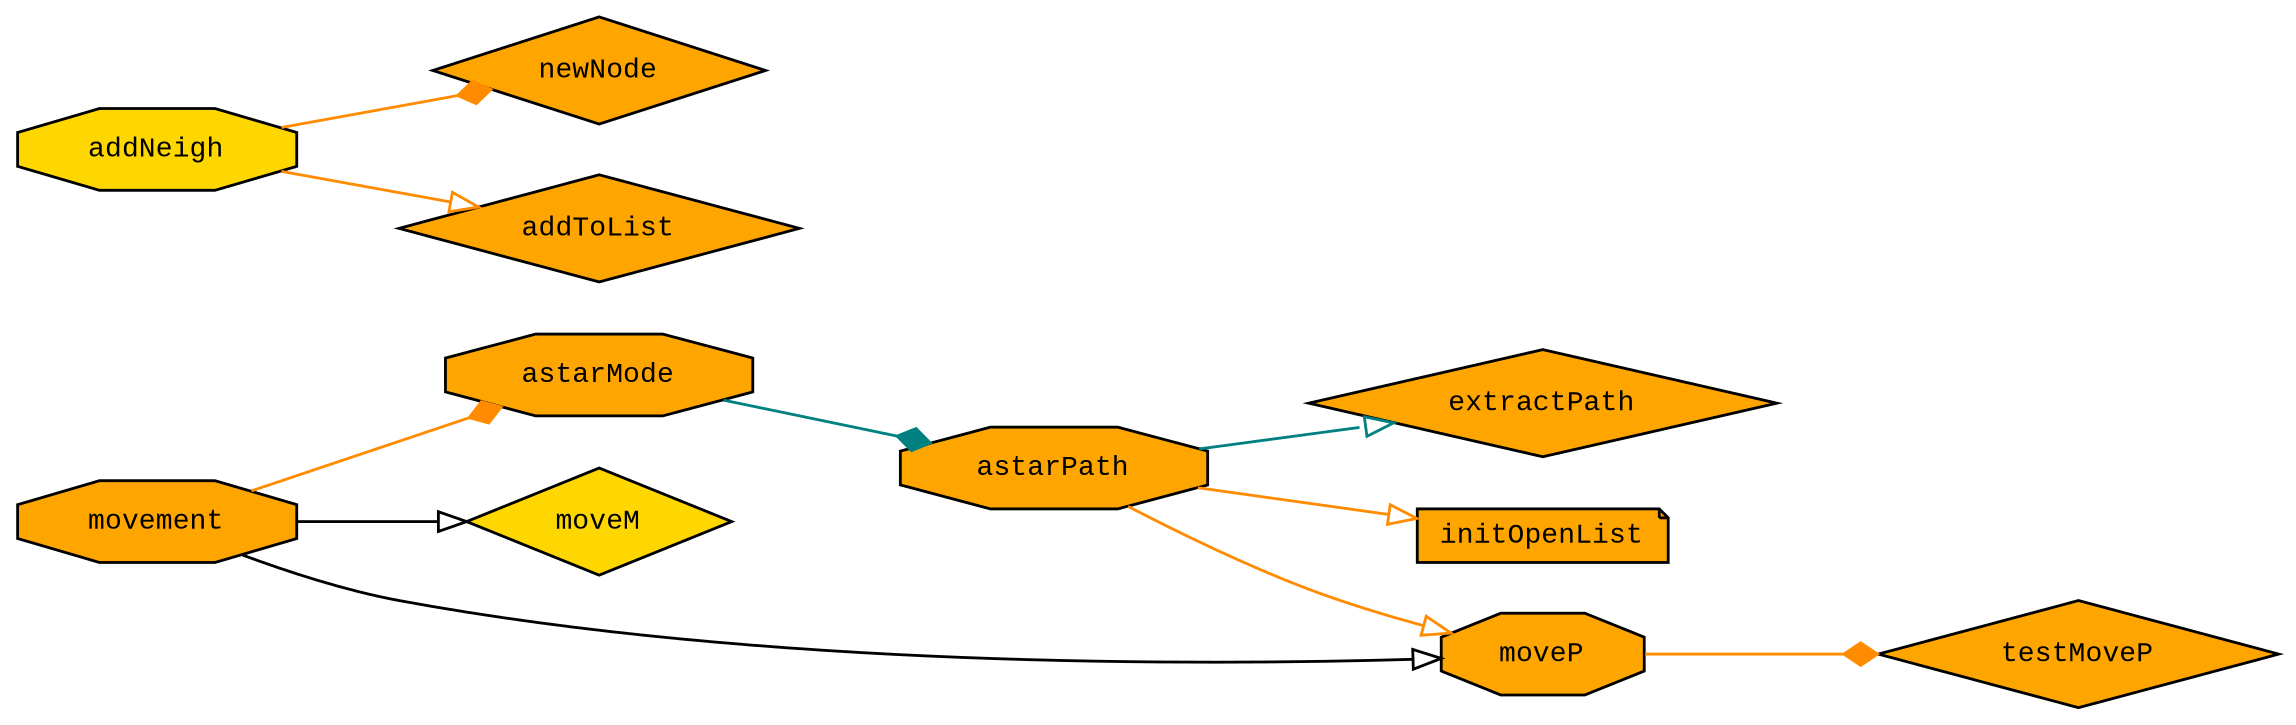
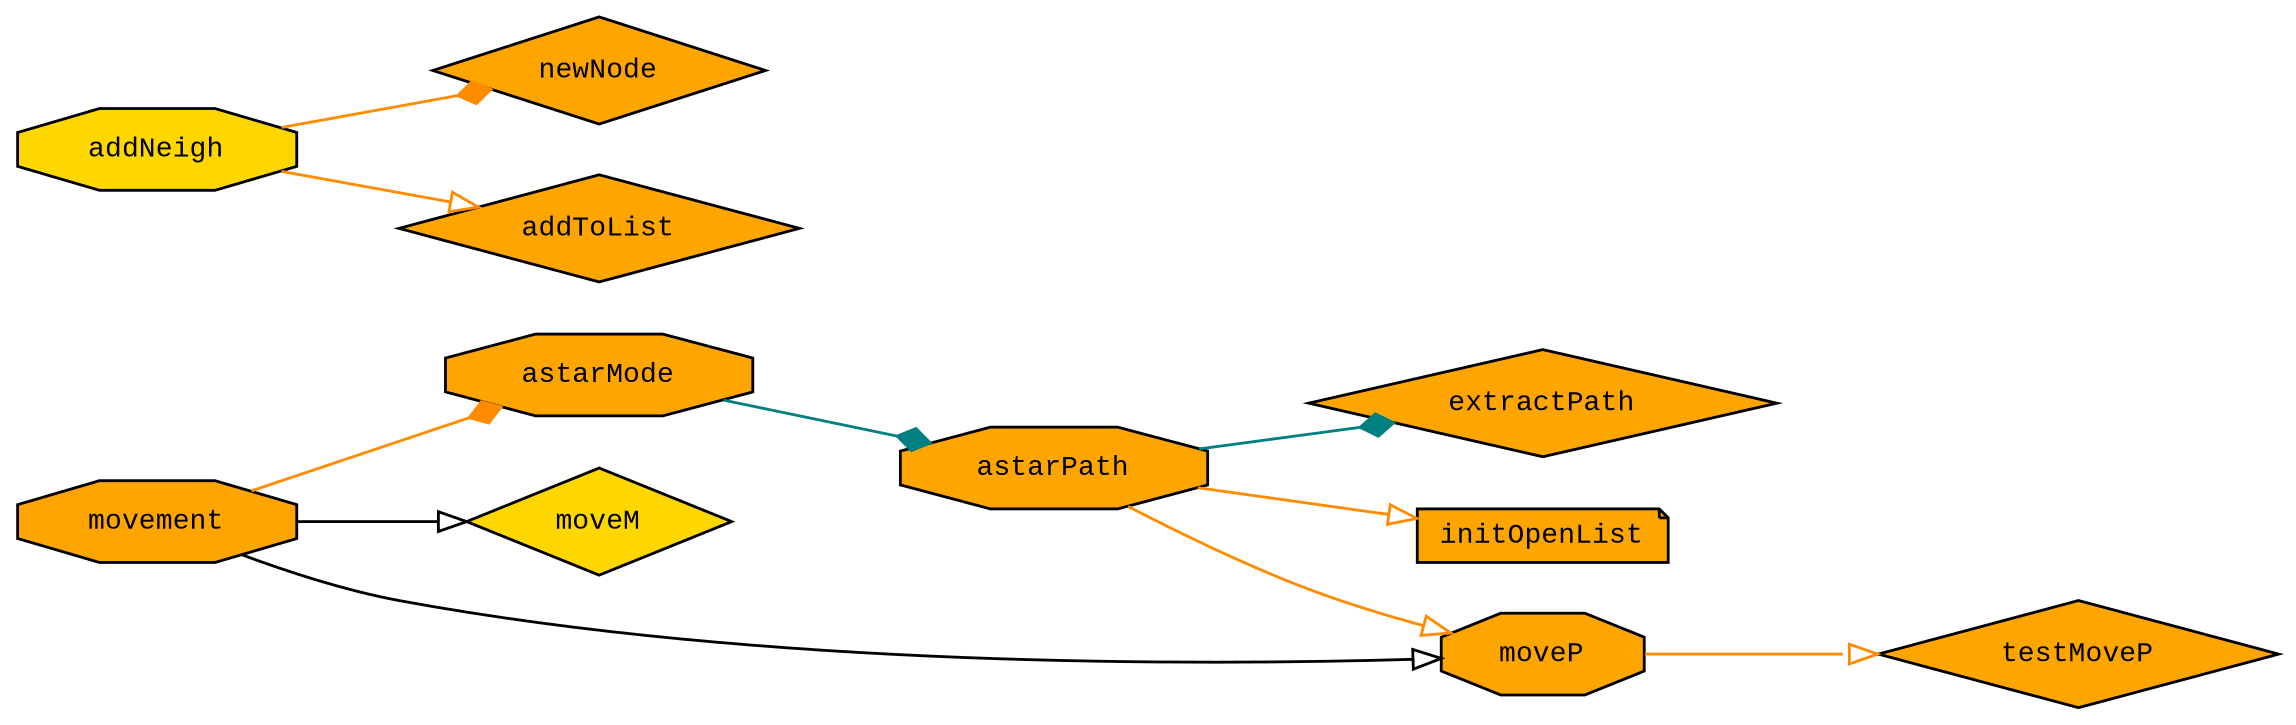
edge "astarPath" -> "extractPath": arrowhead onormal -> diamond
edge "moveP" -> "testMoveP": arrowhead diamond -> onormal
